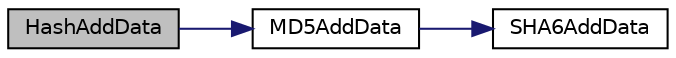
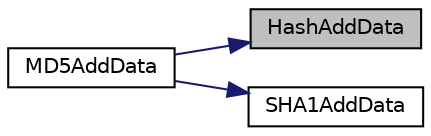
edge "HashAddData" -> "MD5AddData": reversed
node "SHA6AddData": label "SHA6AddData" -> "SHA1AddData"
